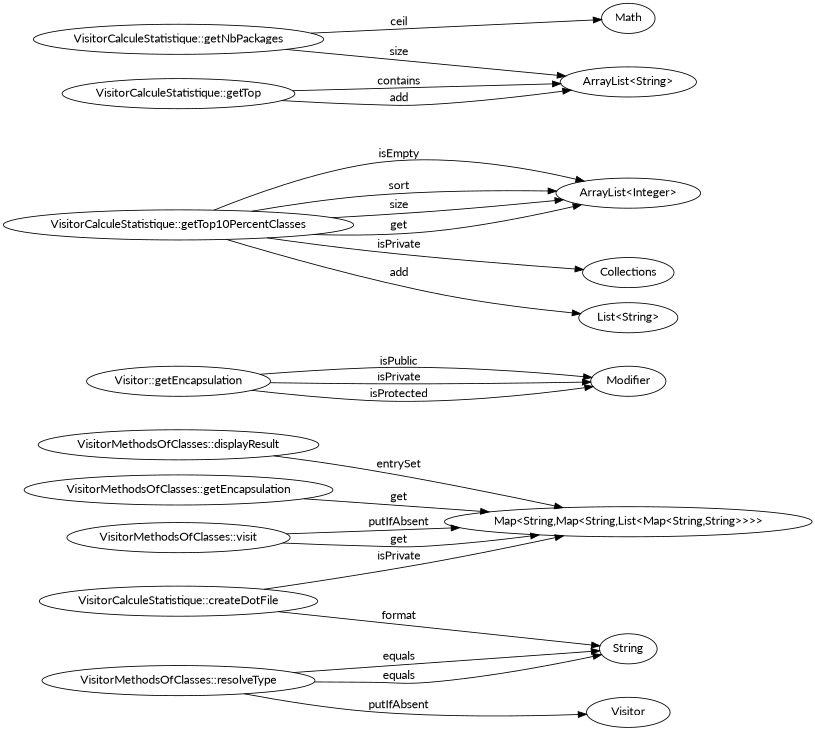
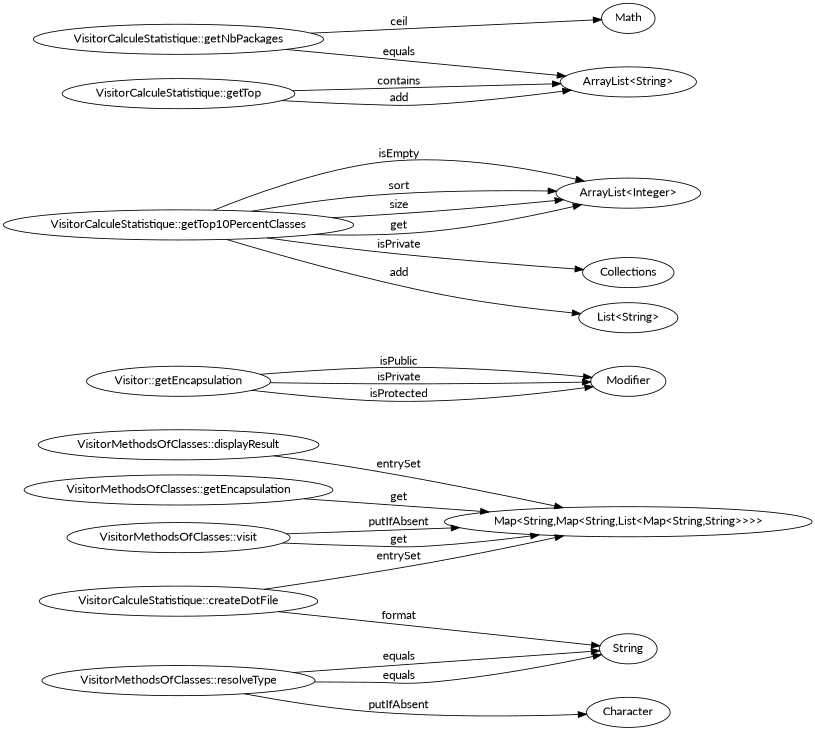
edge "VisitorCalculeStatistique::getNbPackages" -> "ArrayList<String>": label "size" -> "equals"
edge "VisitorCalculeStatistique::createDotFile" -> "Map<String,Map<String,List<Map<String,String>>>>": label "isPrivate" -> "entrySet"
node "Visitor": label "Visitor" -> "Character"
